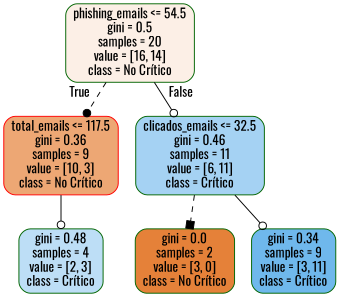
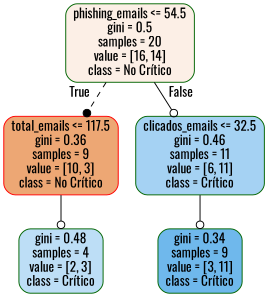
node "gini = 0.0 samples = 2 value = [3, 0] class = No Crítico": removed
